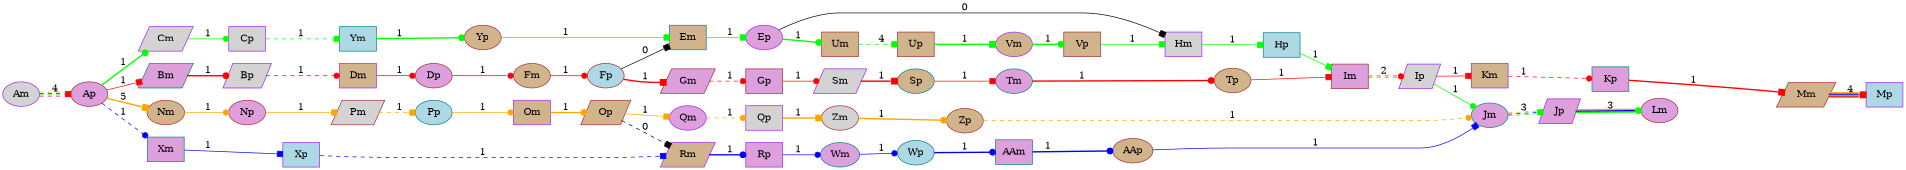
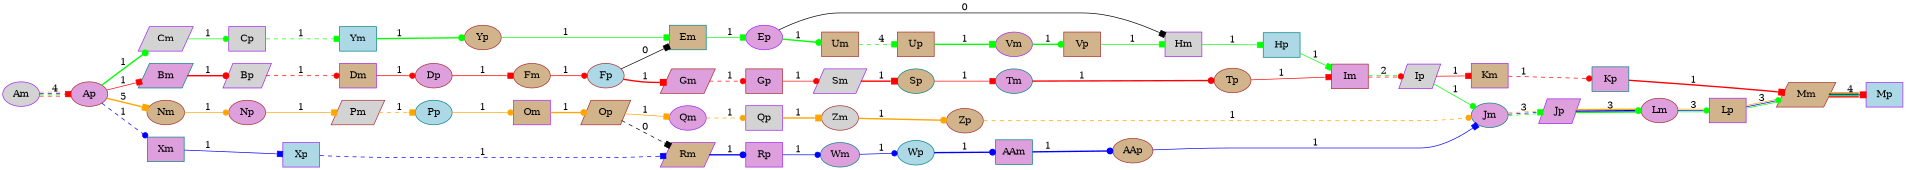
edge "Dp" -> "Fm": arrowhead dot -> box
node "Lp": added
